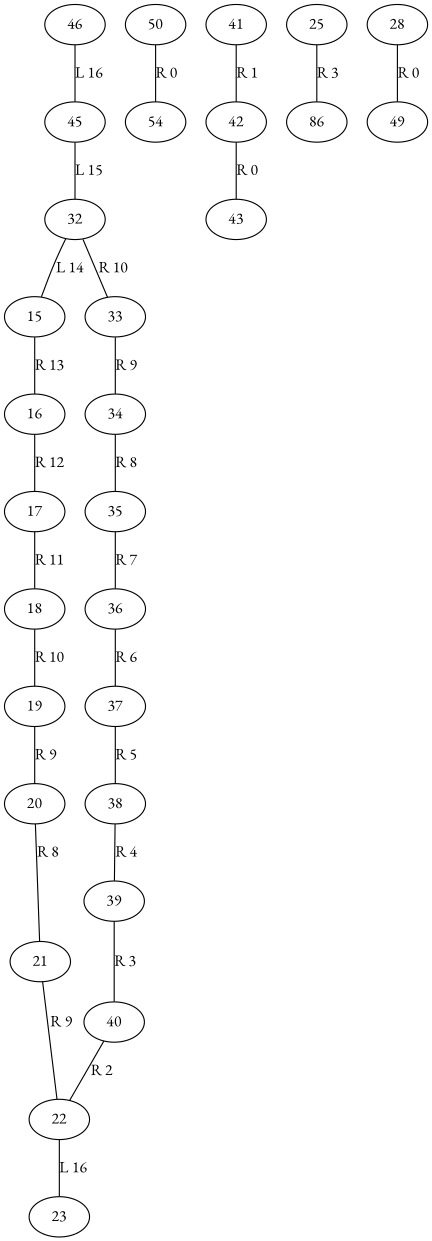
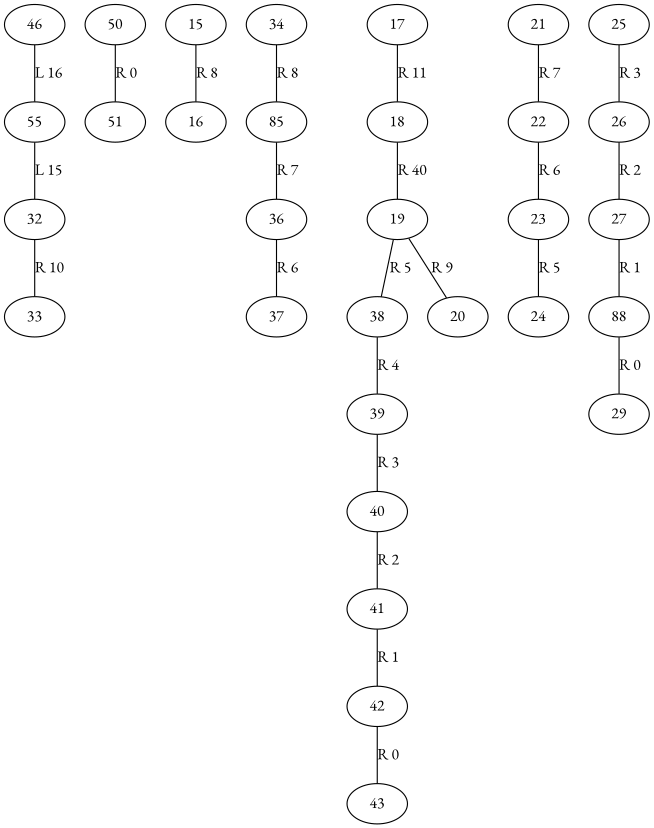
node "28": label "28" -> "88"
node "45": label "45" -> "55"
node "54": label "54" -> "51"
node "86": label "86" -> "26"
node "49": label "49" -> "29"
node "27": added
edge "32" -- "15": removed, label "L 14"
node "24": added
edge "15" -- "16": label "R 13" -> "R 8"
edge "33" -- "34": removed, label "R 9"
edge "16" -- "17": removed, label "R 12"
node "35": label "35" -> "85"
edge "18" -- "19": label "R 10" -> "R 40"
edge "37" -- "38": now "19" -- "38"
edge "20" -- "21": removed, label "R 8"
edge "21" -- "22": label "R 9" -> "R 7"
edge "40" -- "22": now "40" -- "41"
edge "22" -- "23": label "L 16" -> "R 6"
